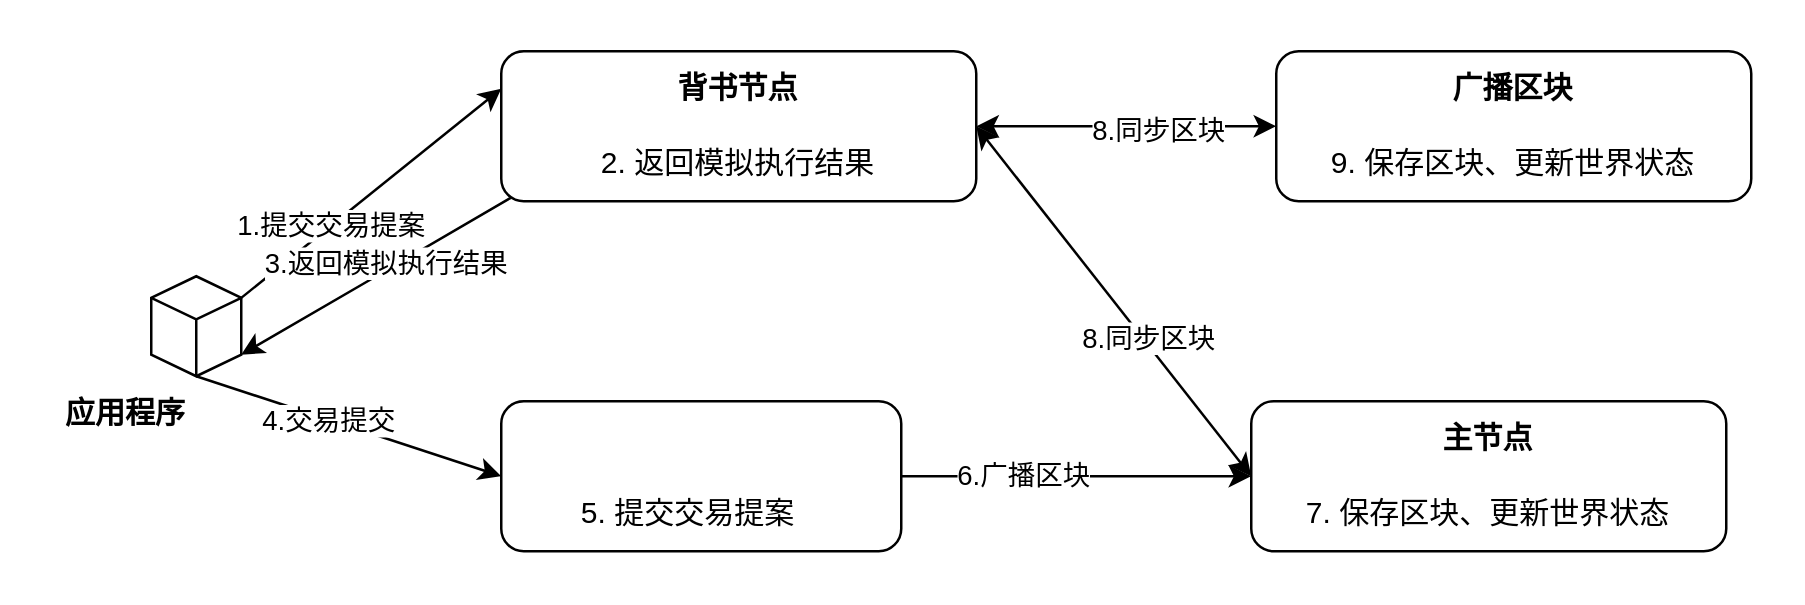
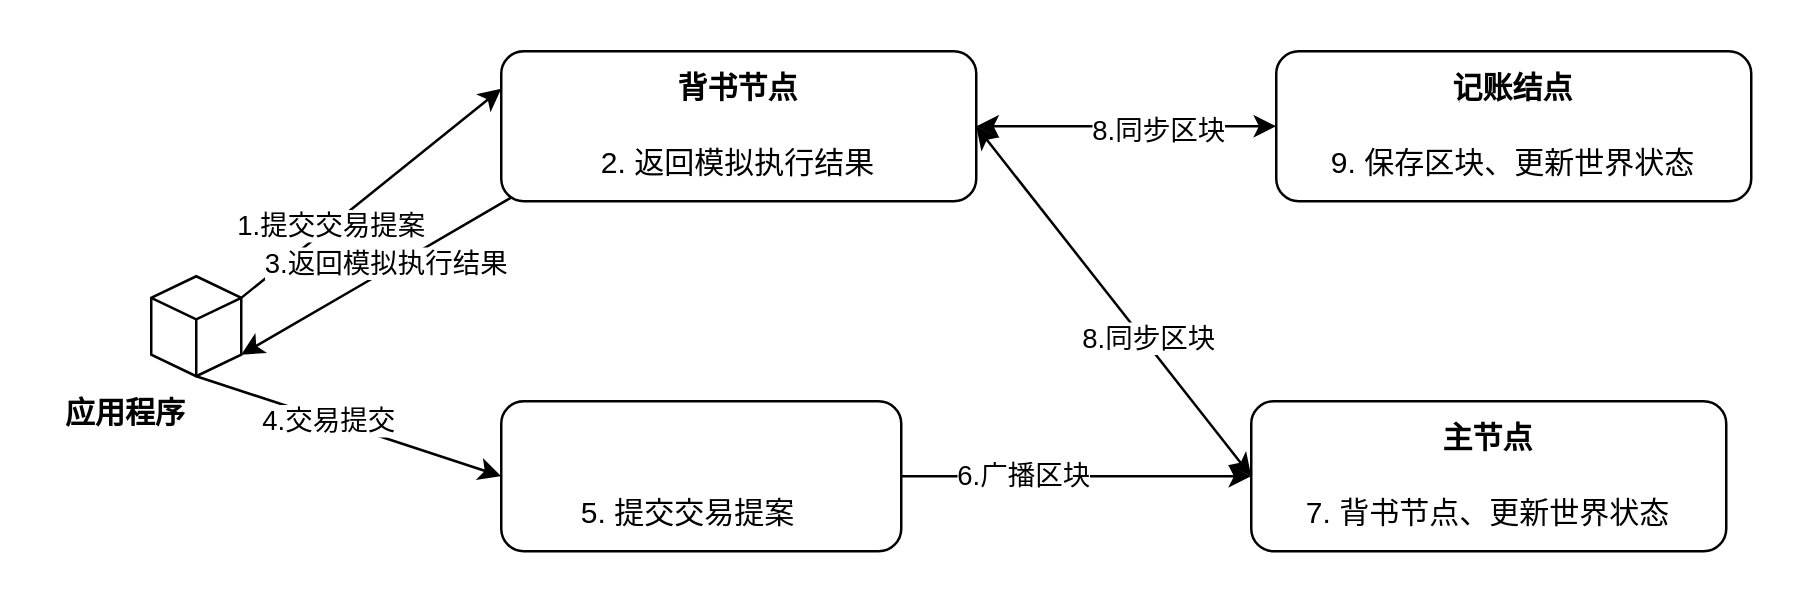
node "广播区块": label "广播区块" -> "记账结点"
node "7. 保存区块、更新世界状态": label "7. 保存区块、更新世界状态" -> "7. 背书节点、更新世界状态"
